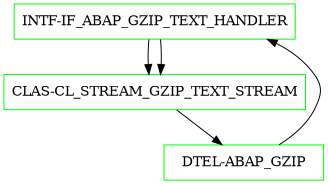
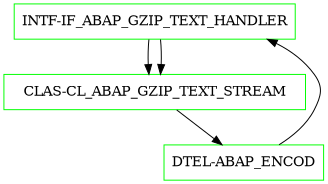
node "CLAS-CL_STREAM_GZIP_TEXT_STREAM": label "CLAS-CL_STREAM_GZIP_TEXT_STREAM" -> "CLAS-CL_ABAP_GZIP_TEXT_STREAM"
node "DTEL-ABAP_GZIP": label "DTEL-ABAP_GZIP" -> "DTEL-ABAP_ENCOD"
